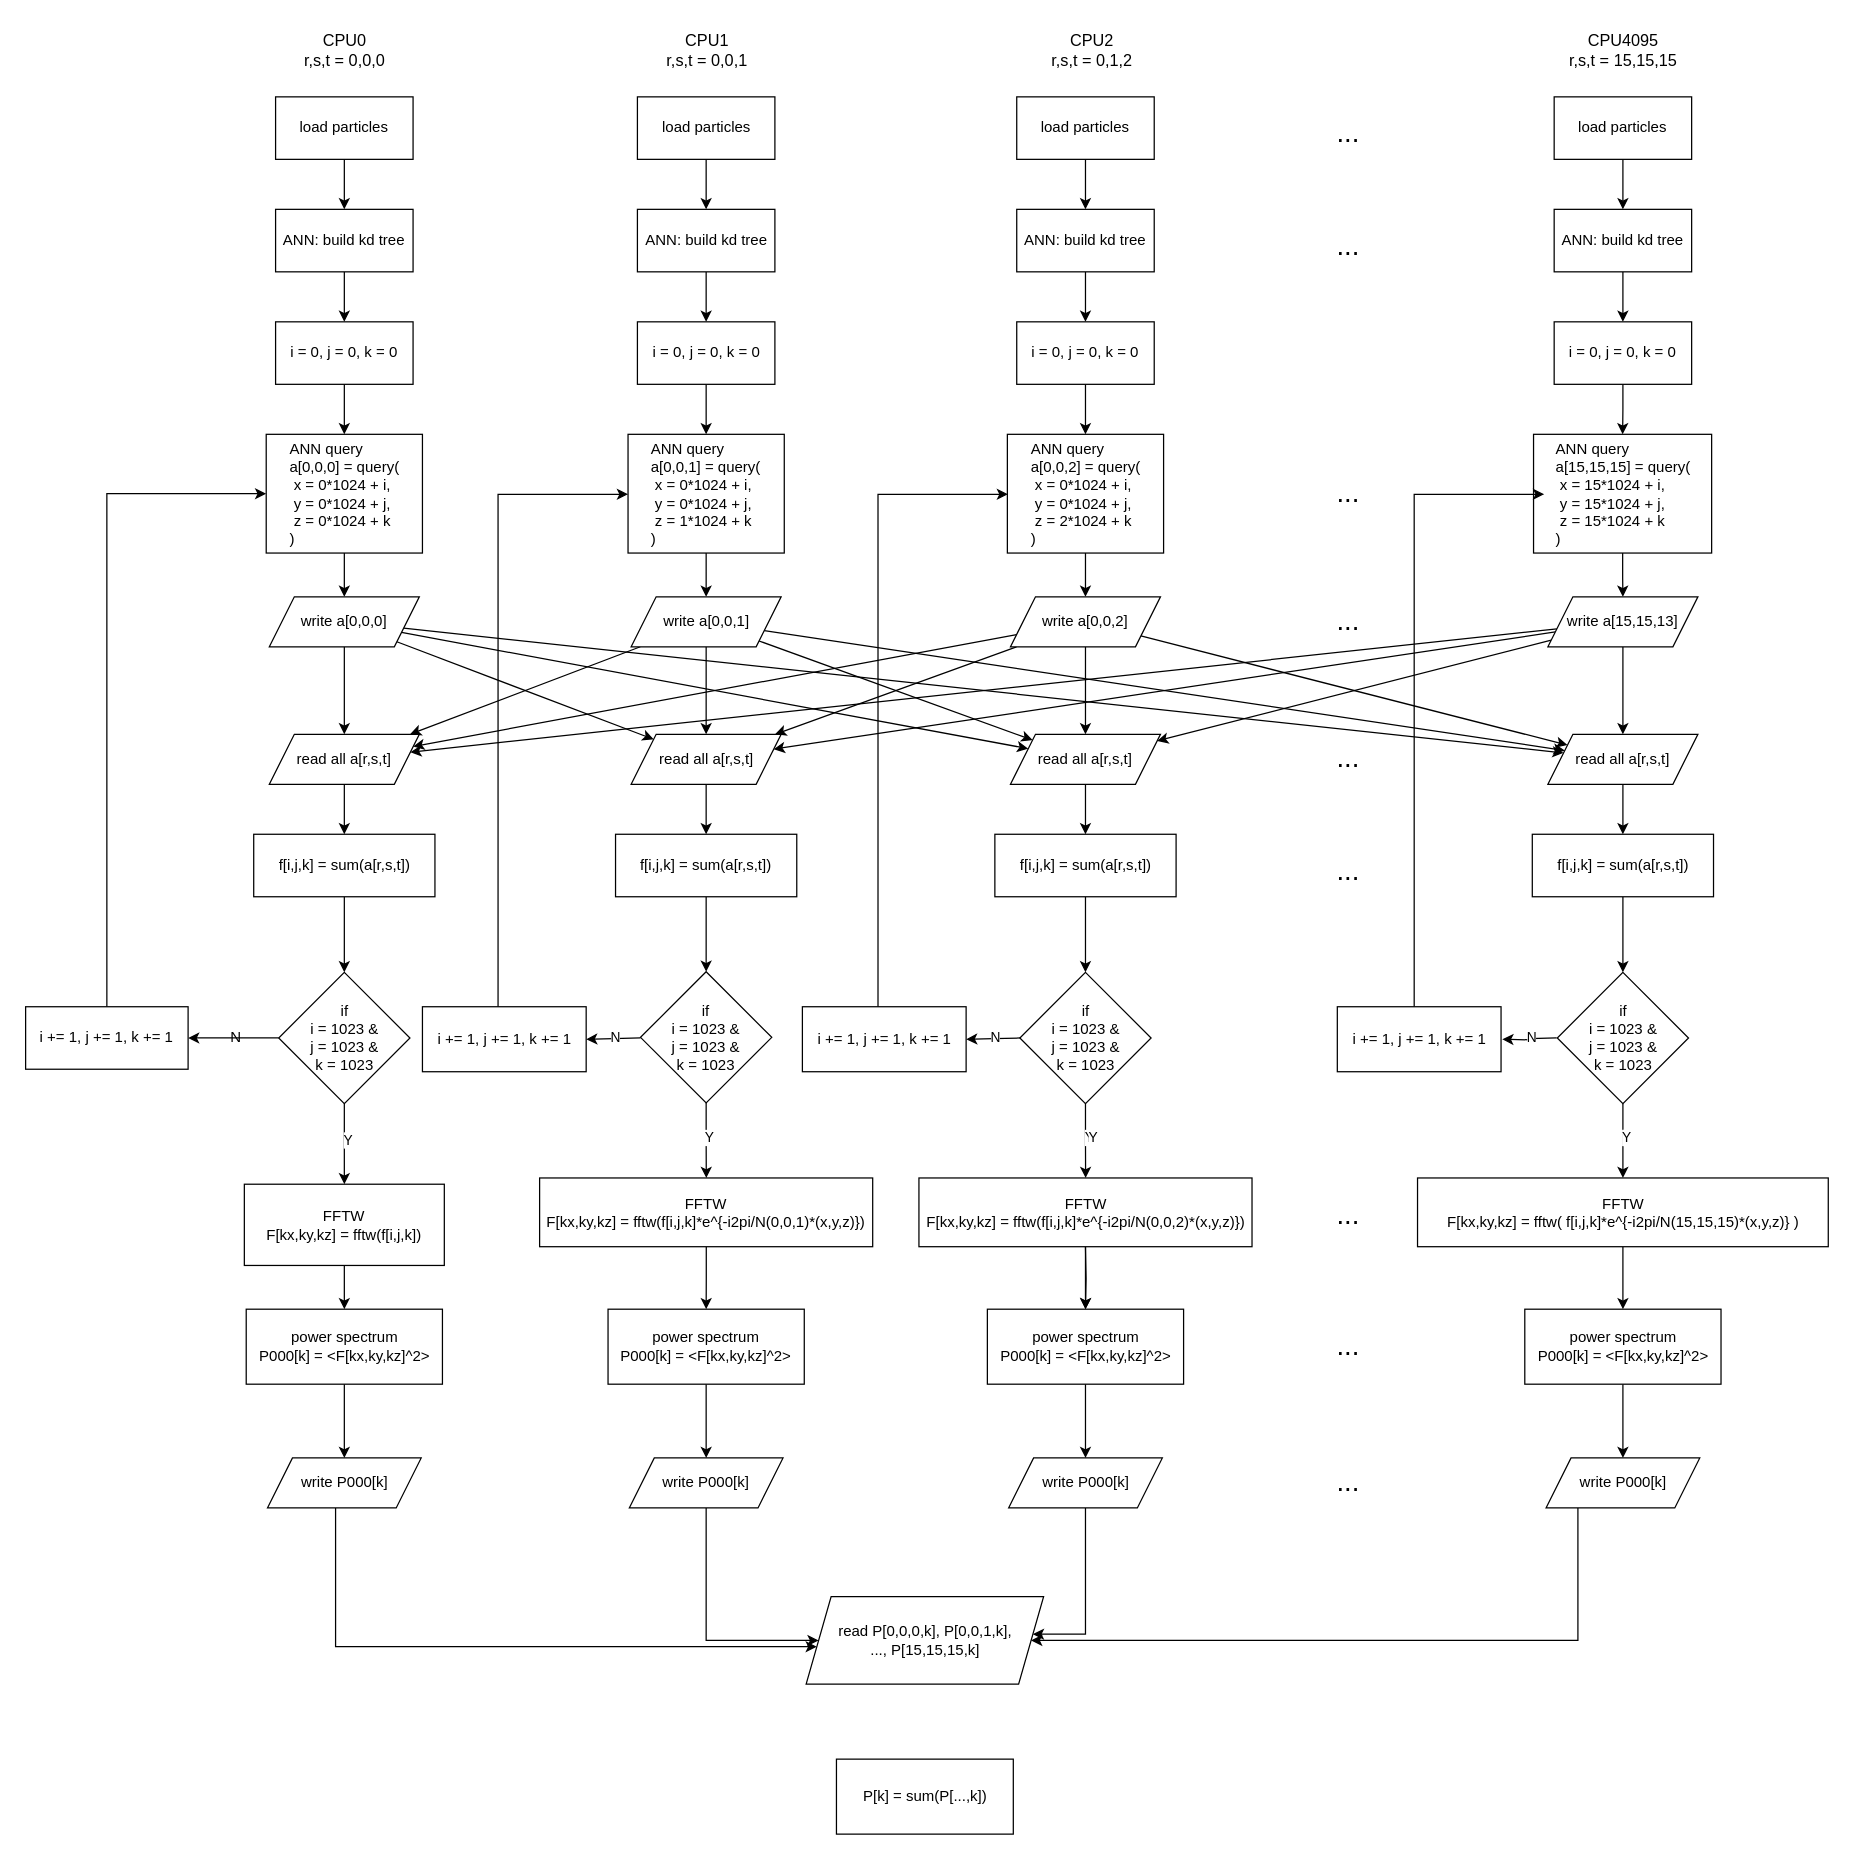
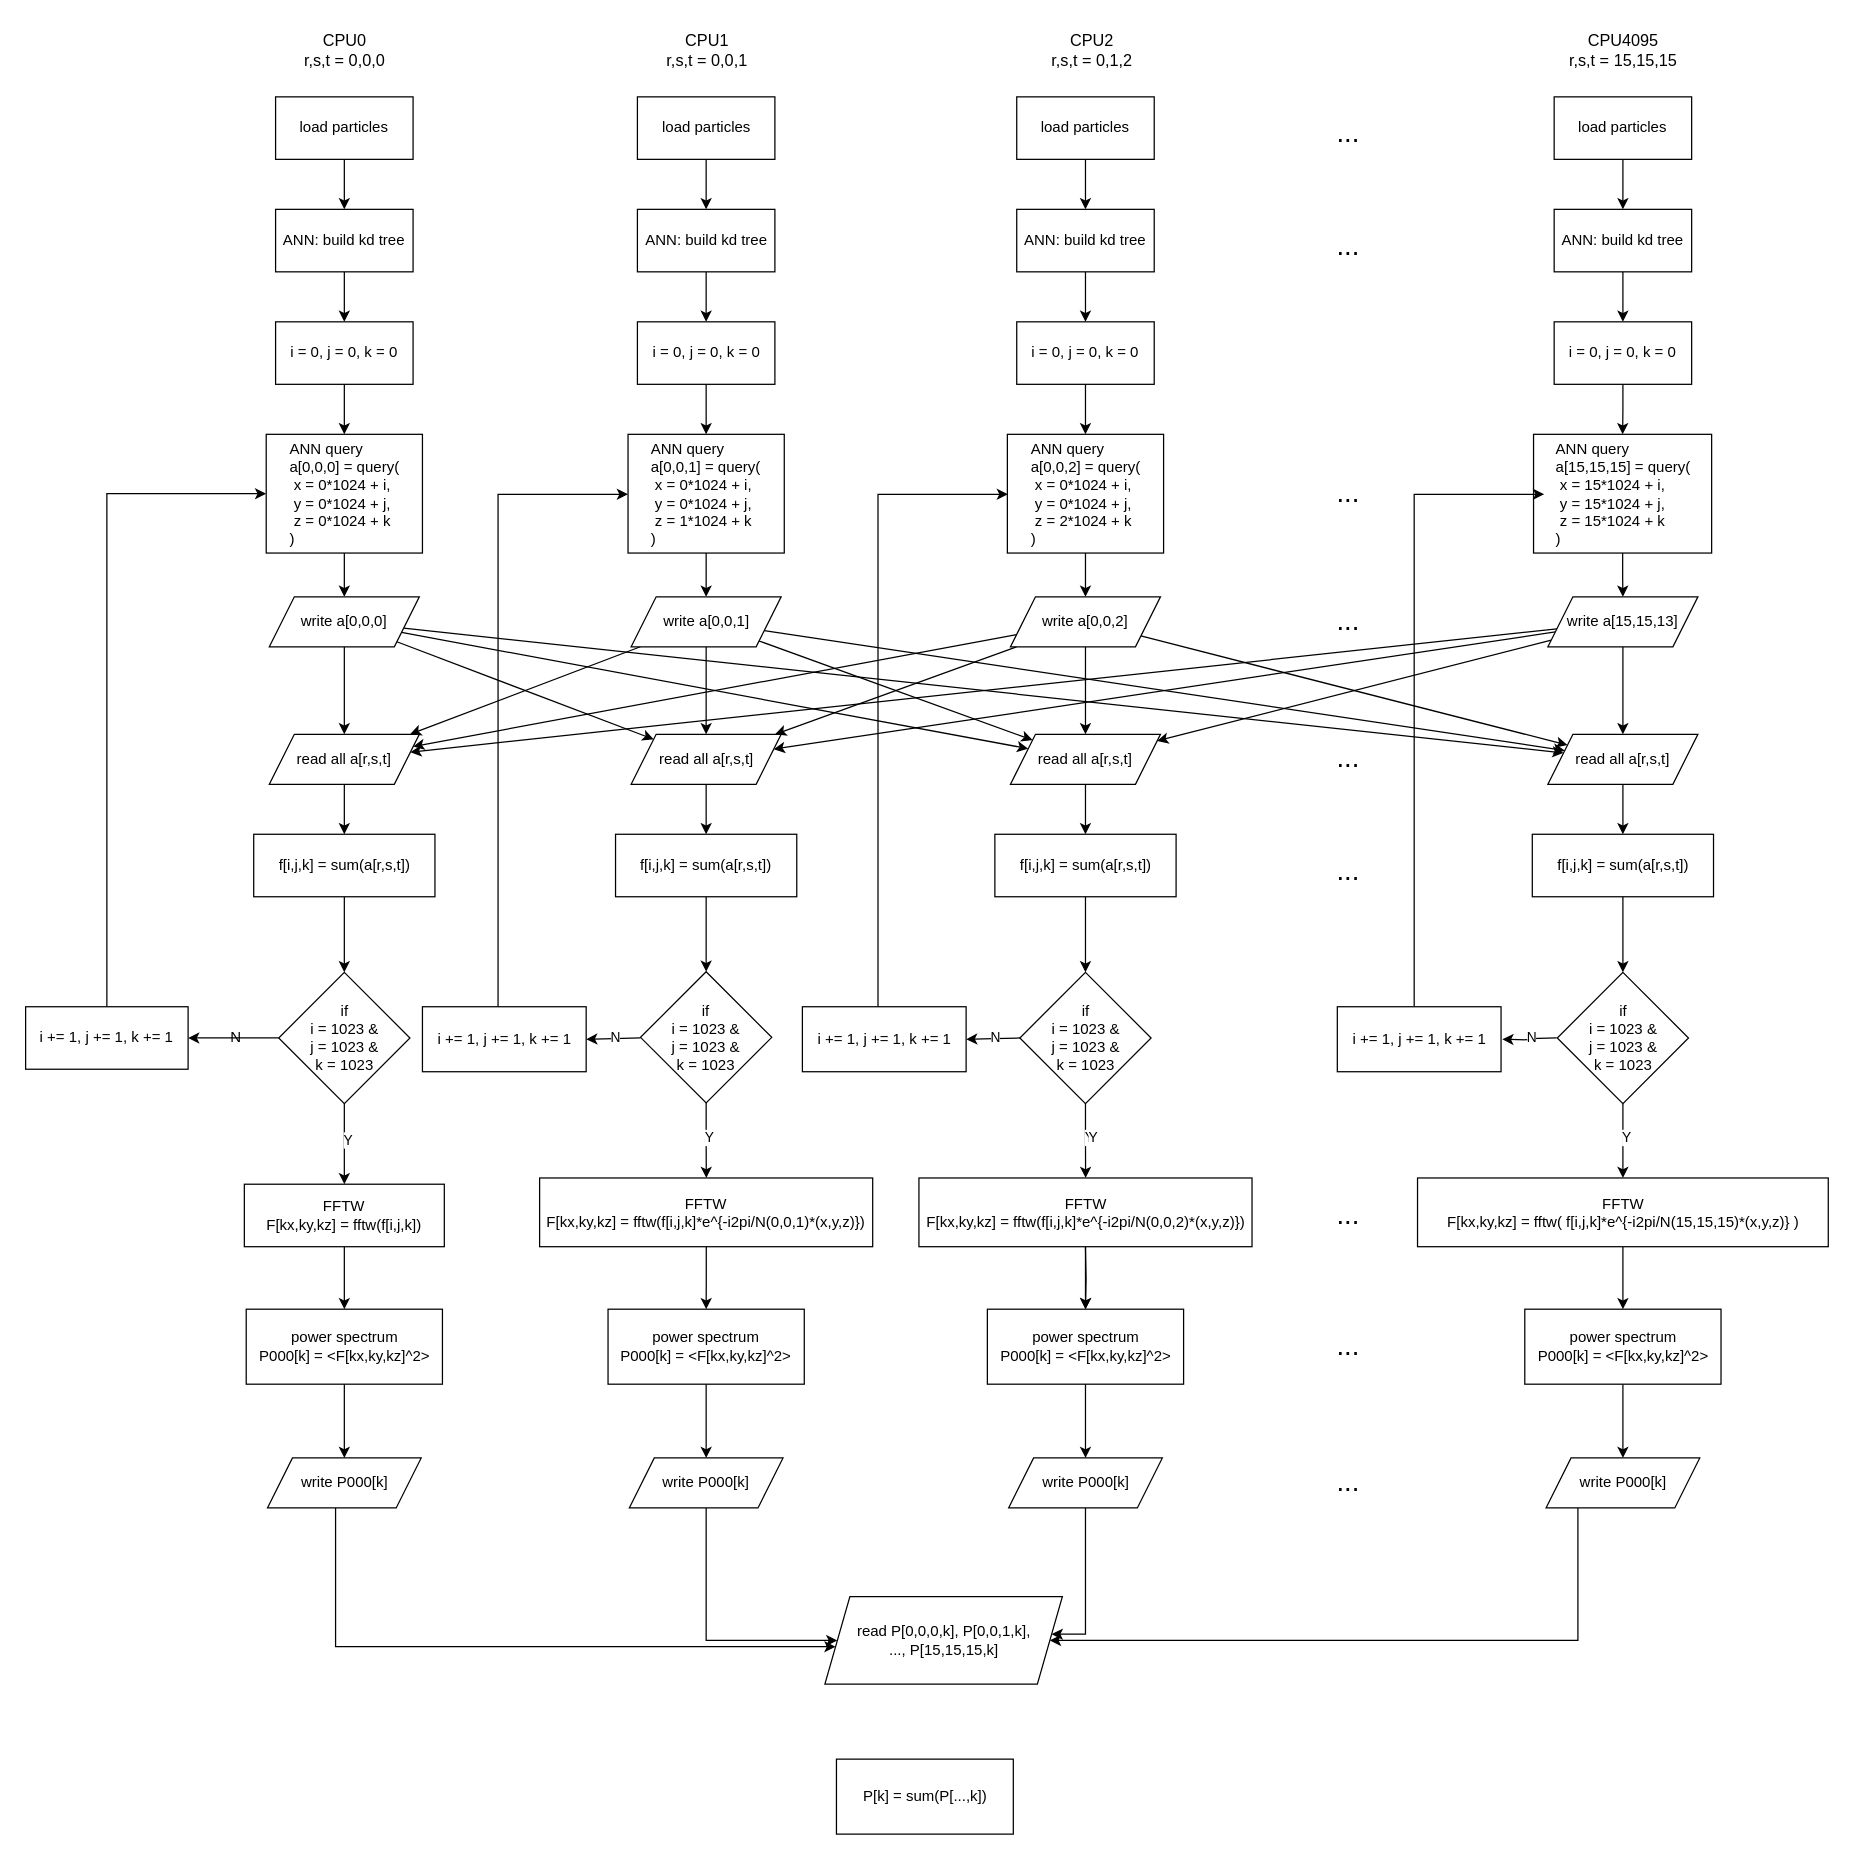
node "FFTW F[kx,ky,kz] = fftw(f[i,j,k])": size 200x81 -> 200x63
node "read P[0,0,0,k], P[0,0,1,k], ..., P[15,15,15,k]": moved (925, 1641) -> (944, 1641)
